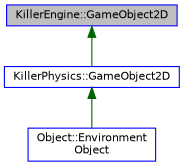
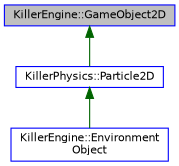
node "KillerPhysics::GameObject2D": label "KillerPhysics::GameObject2D" -> "KillerPhysics::Particle2D"
node "Object::Environment Object": label "Object::Environment Object" -> "KillerEngine::Environment Object"
